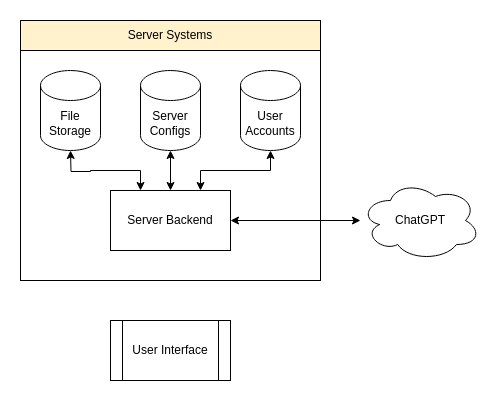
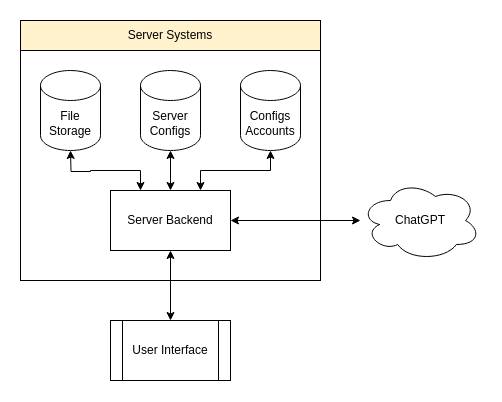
node "User Accounts": label "User Accounts" -> "Configs Accounts"
edge "Server Backend" -- "User Interface": added
